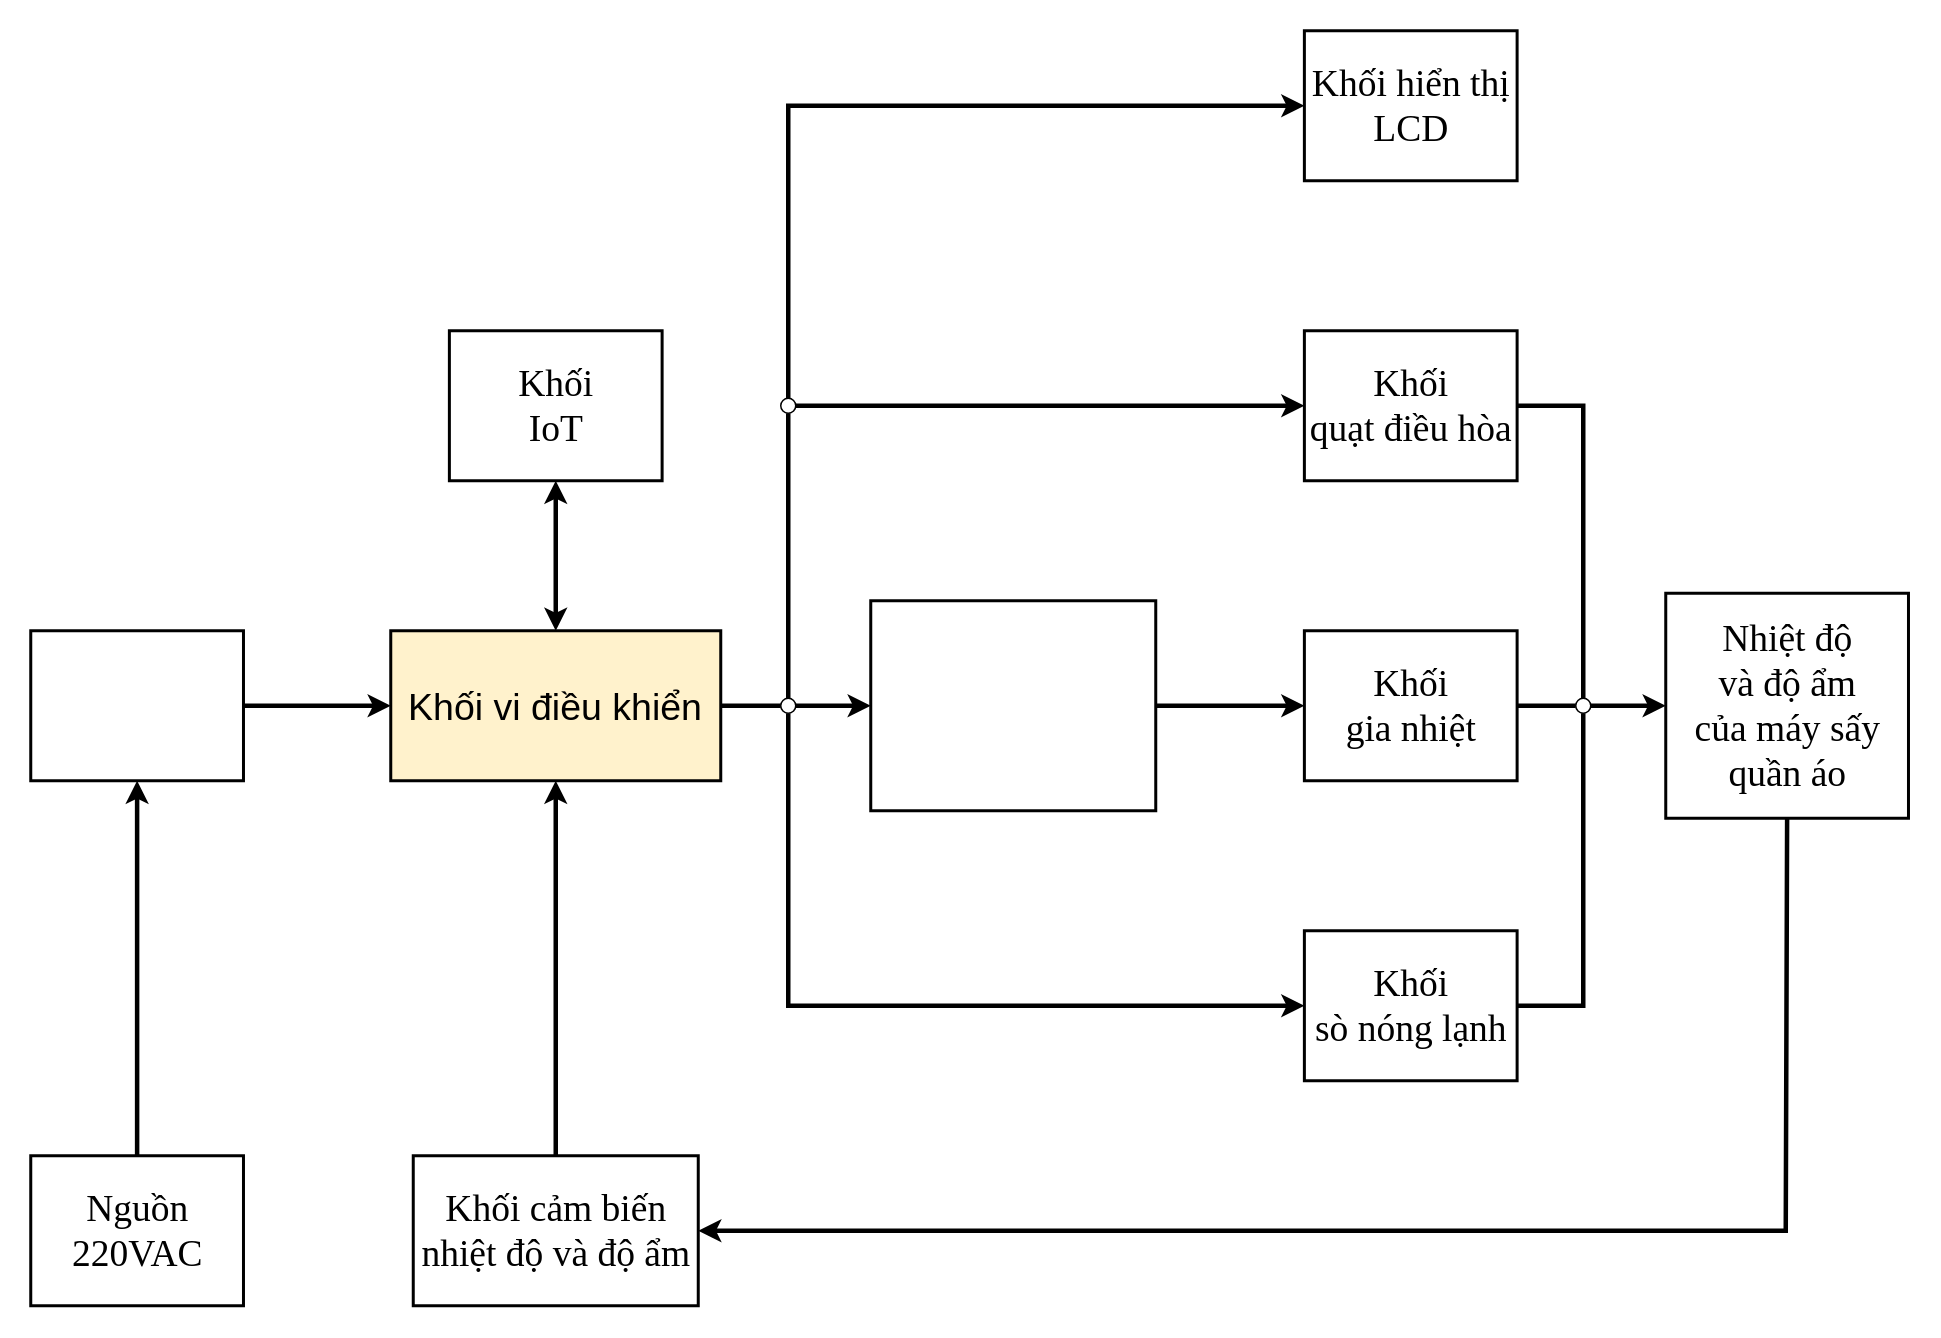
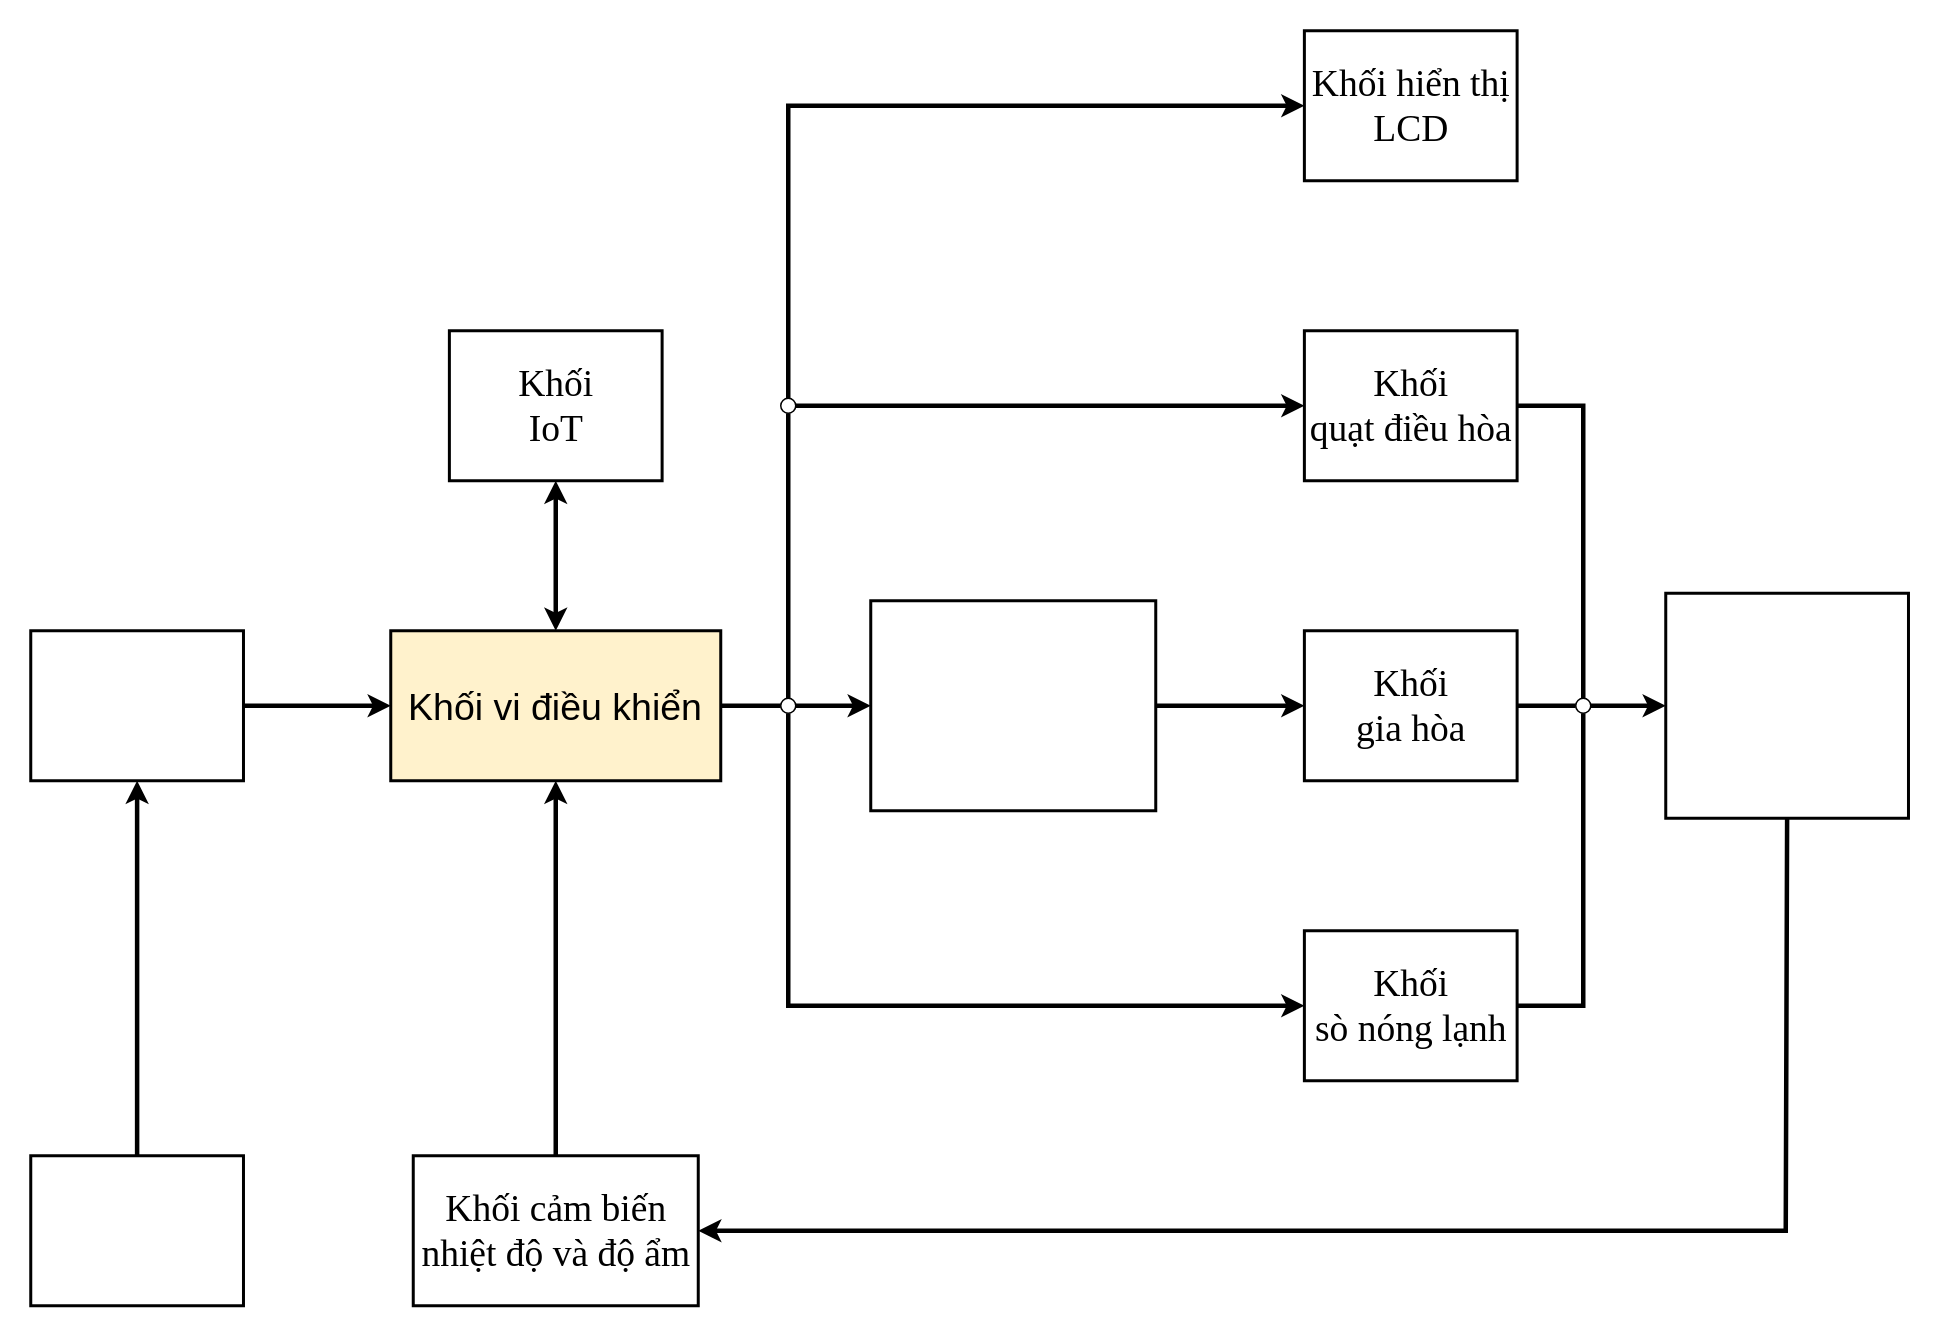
node "Khối gia nhiệt": label "Khối gia nhiệt" -> "Khối gia hòa"
node "Nhiệt độ và độ ẩm của máy sấy quần áo": removed
node "Nguồn 220VAC": removed
